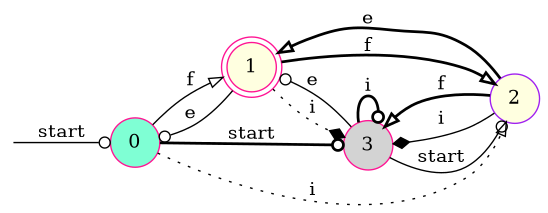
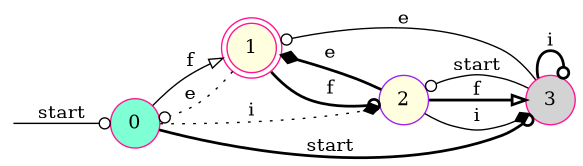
edge "2" -> "1": arrowhead onormal -> diamond
edge "1" -> "2": arrowhead onormal -> odot
edge "1" -> "3": removed, label "i"
edge "1" -> "0": style solid -> dotted
edge "0" -> "2": arrowhead onormal -> diamond
